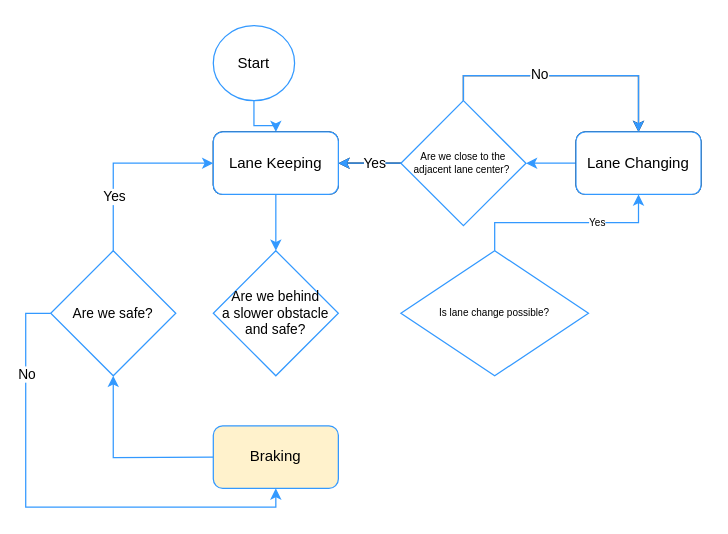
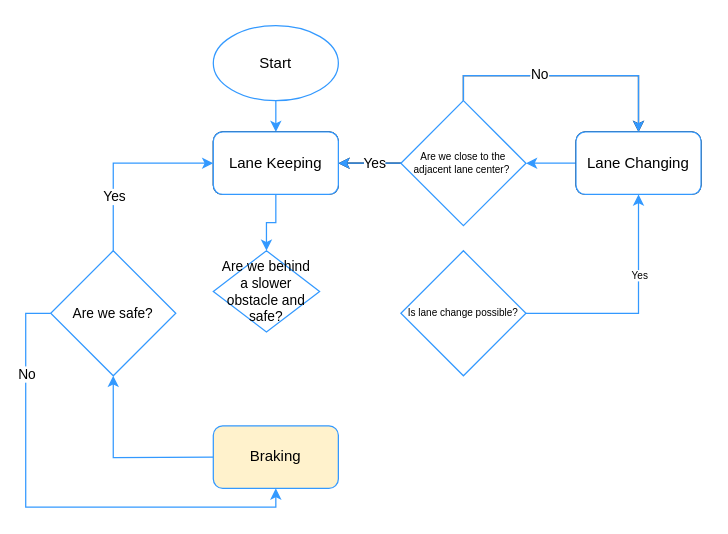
node "Start": size 81x75 -> 125x75
node "Are we behind a slower obstacle and safe?": size 125x125 -> 106x81
node "Is lane change possible?": size 188x125 -> 125x125
